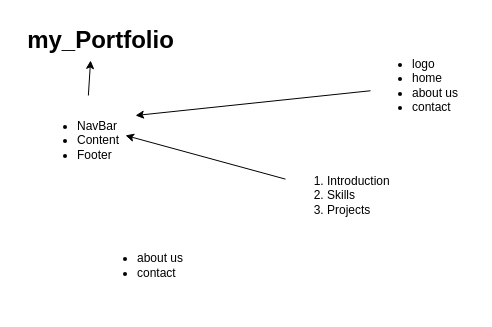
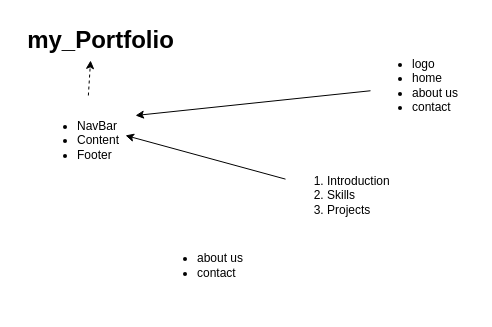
edge "NavBar Content Footer" -> "my_Portfolio": style solid -> dashed
node "about us contact": moved (146, 266) -> (206, 266)
